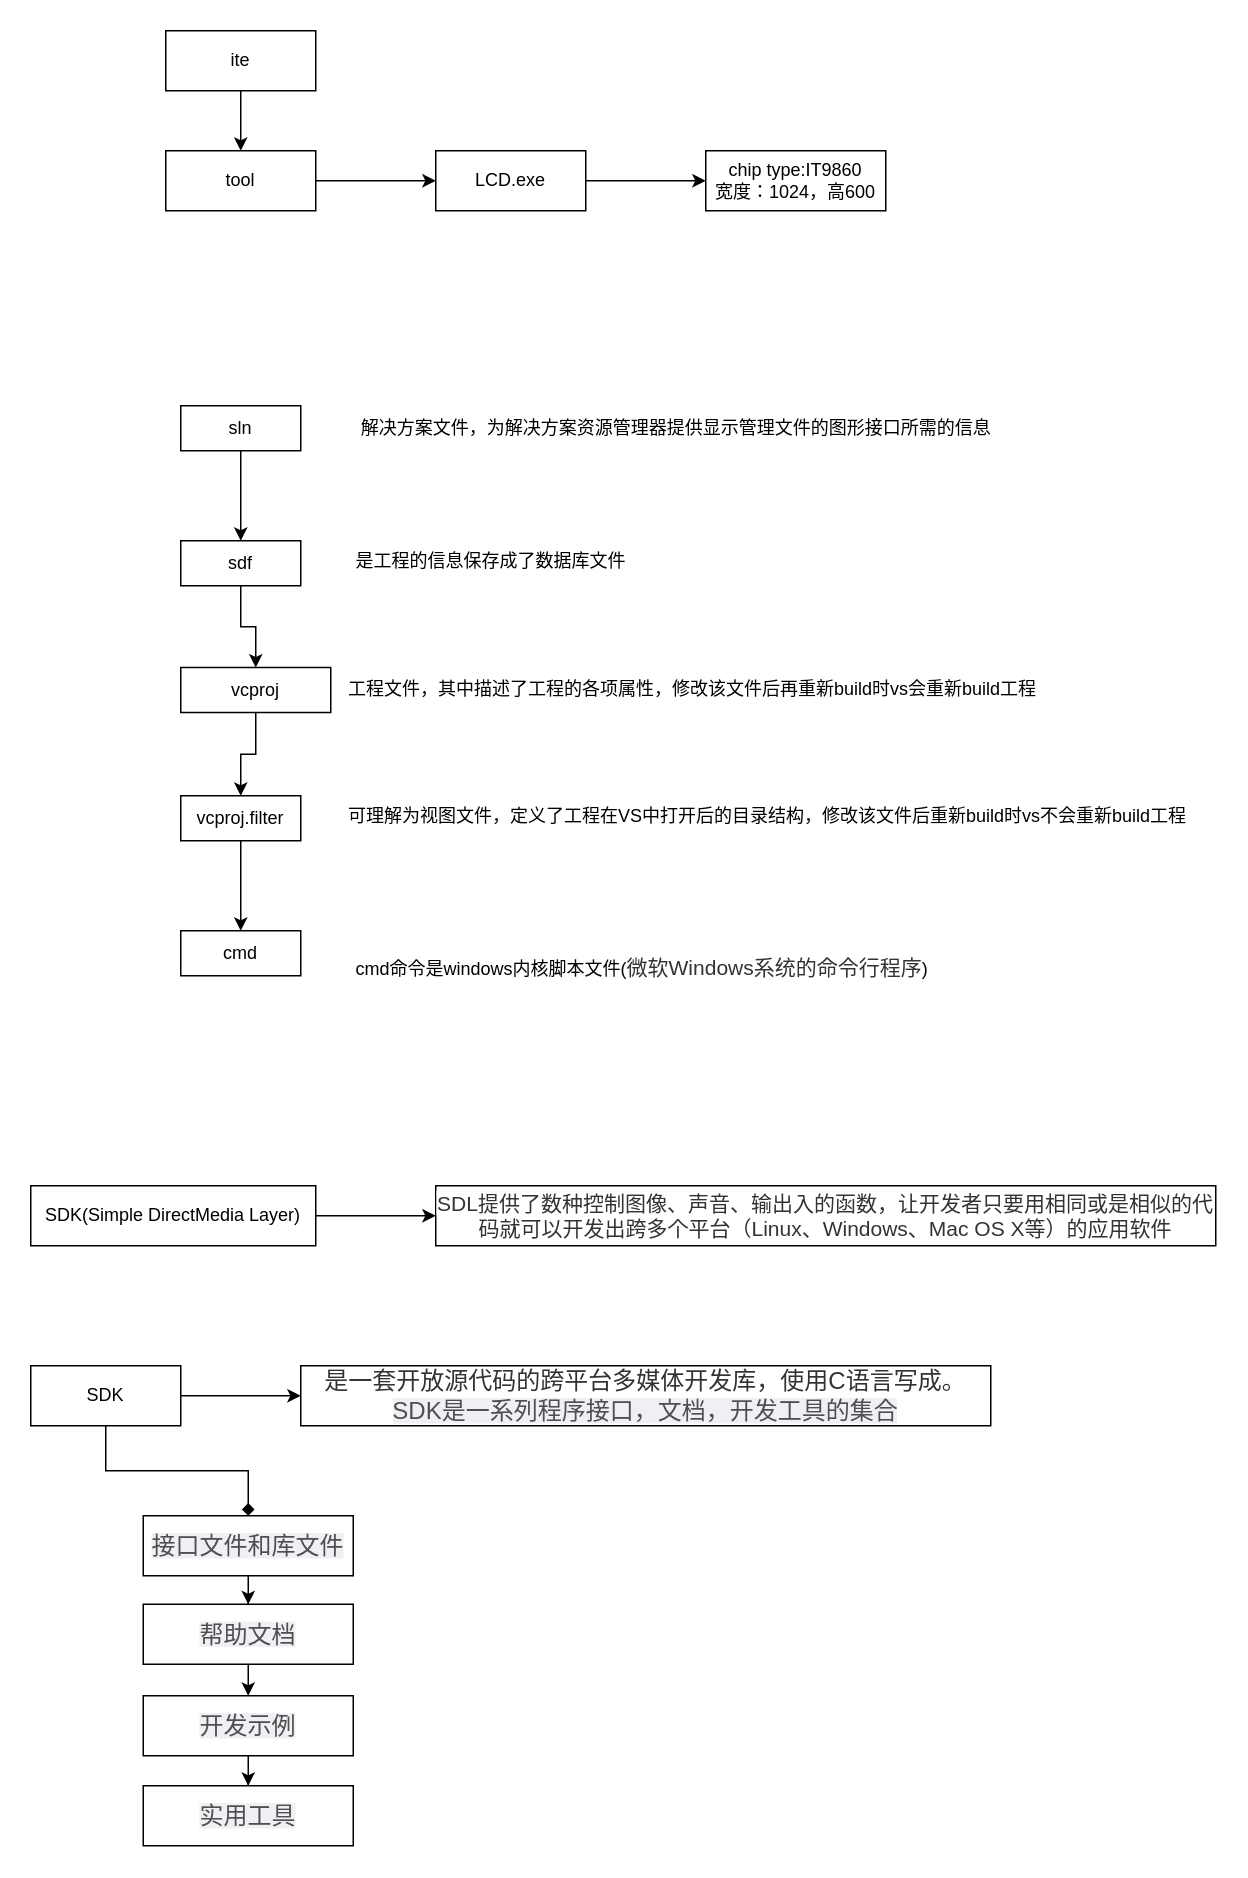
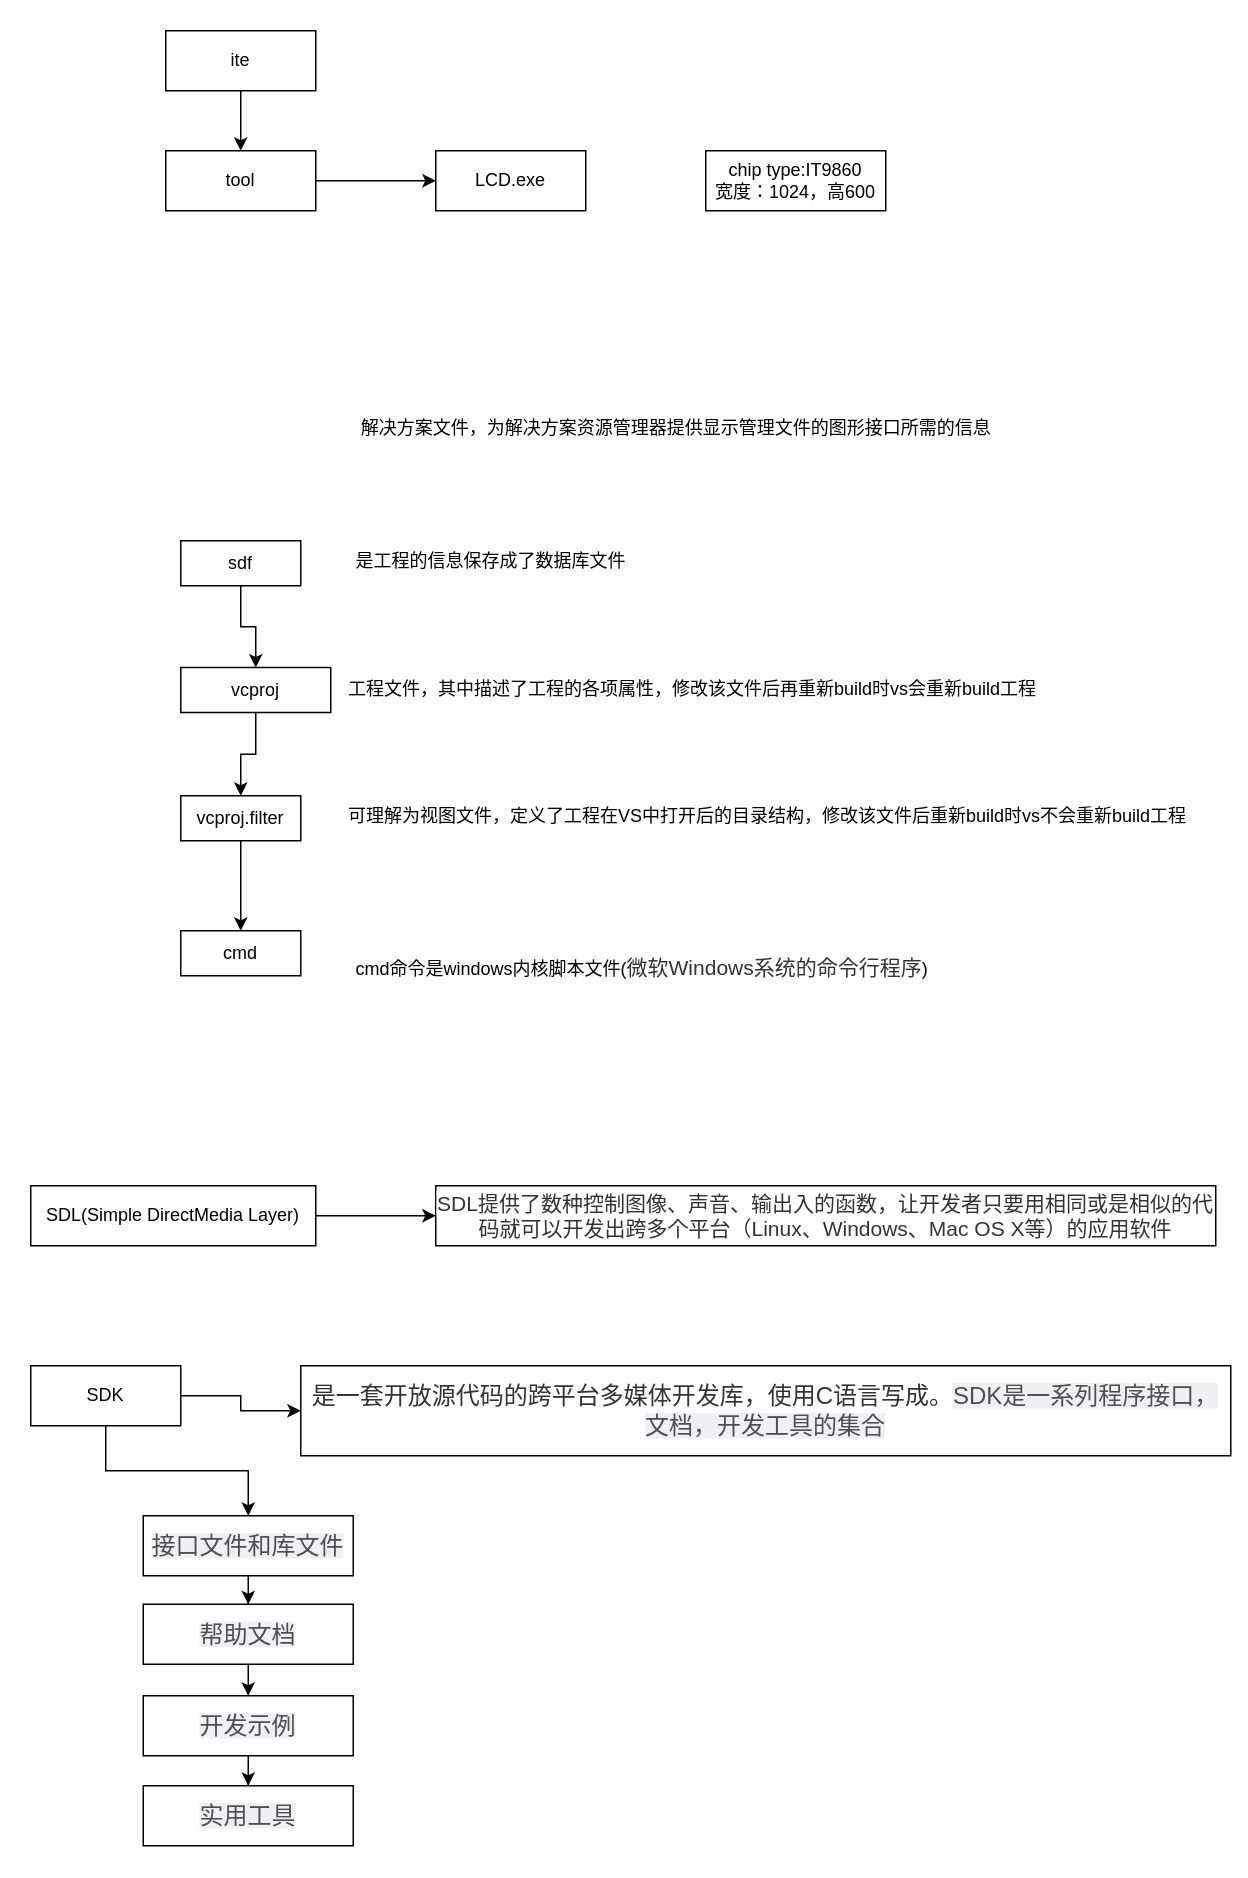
edge "LCD.exe" -> "chip type:IT9860 宽度：1024，高600": removed
node "sln": removed
edge "sln" -> "sdf": removed
node "SDK(Simple DirectMedia Layer)": label "SDK(Simple DirectMedia Layer)" -> "SDL(Simple DirectMedia Layer)"
node "是一套开放源代码的跨平台多媒体开发库，使用C语言写成。SDK是一系列程序接口，文档，开发工具的集合": size 690x60 -> 930x90
edge "SDK" -> "接口文件和库文件": arrowhead diamond -> classic
